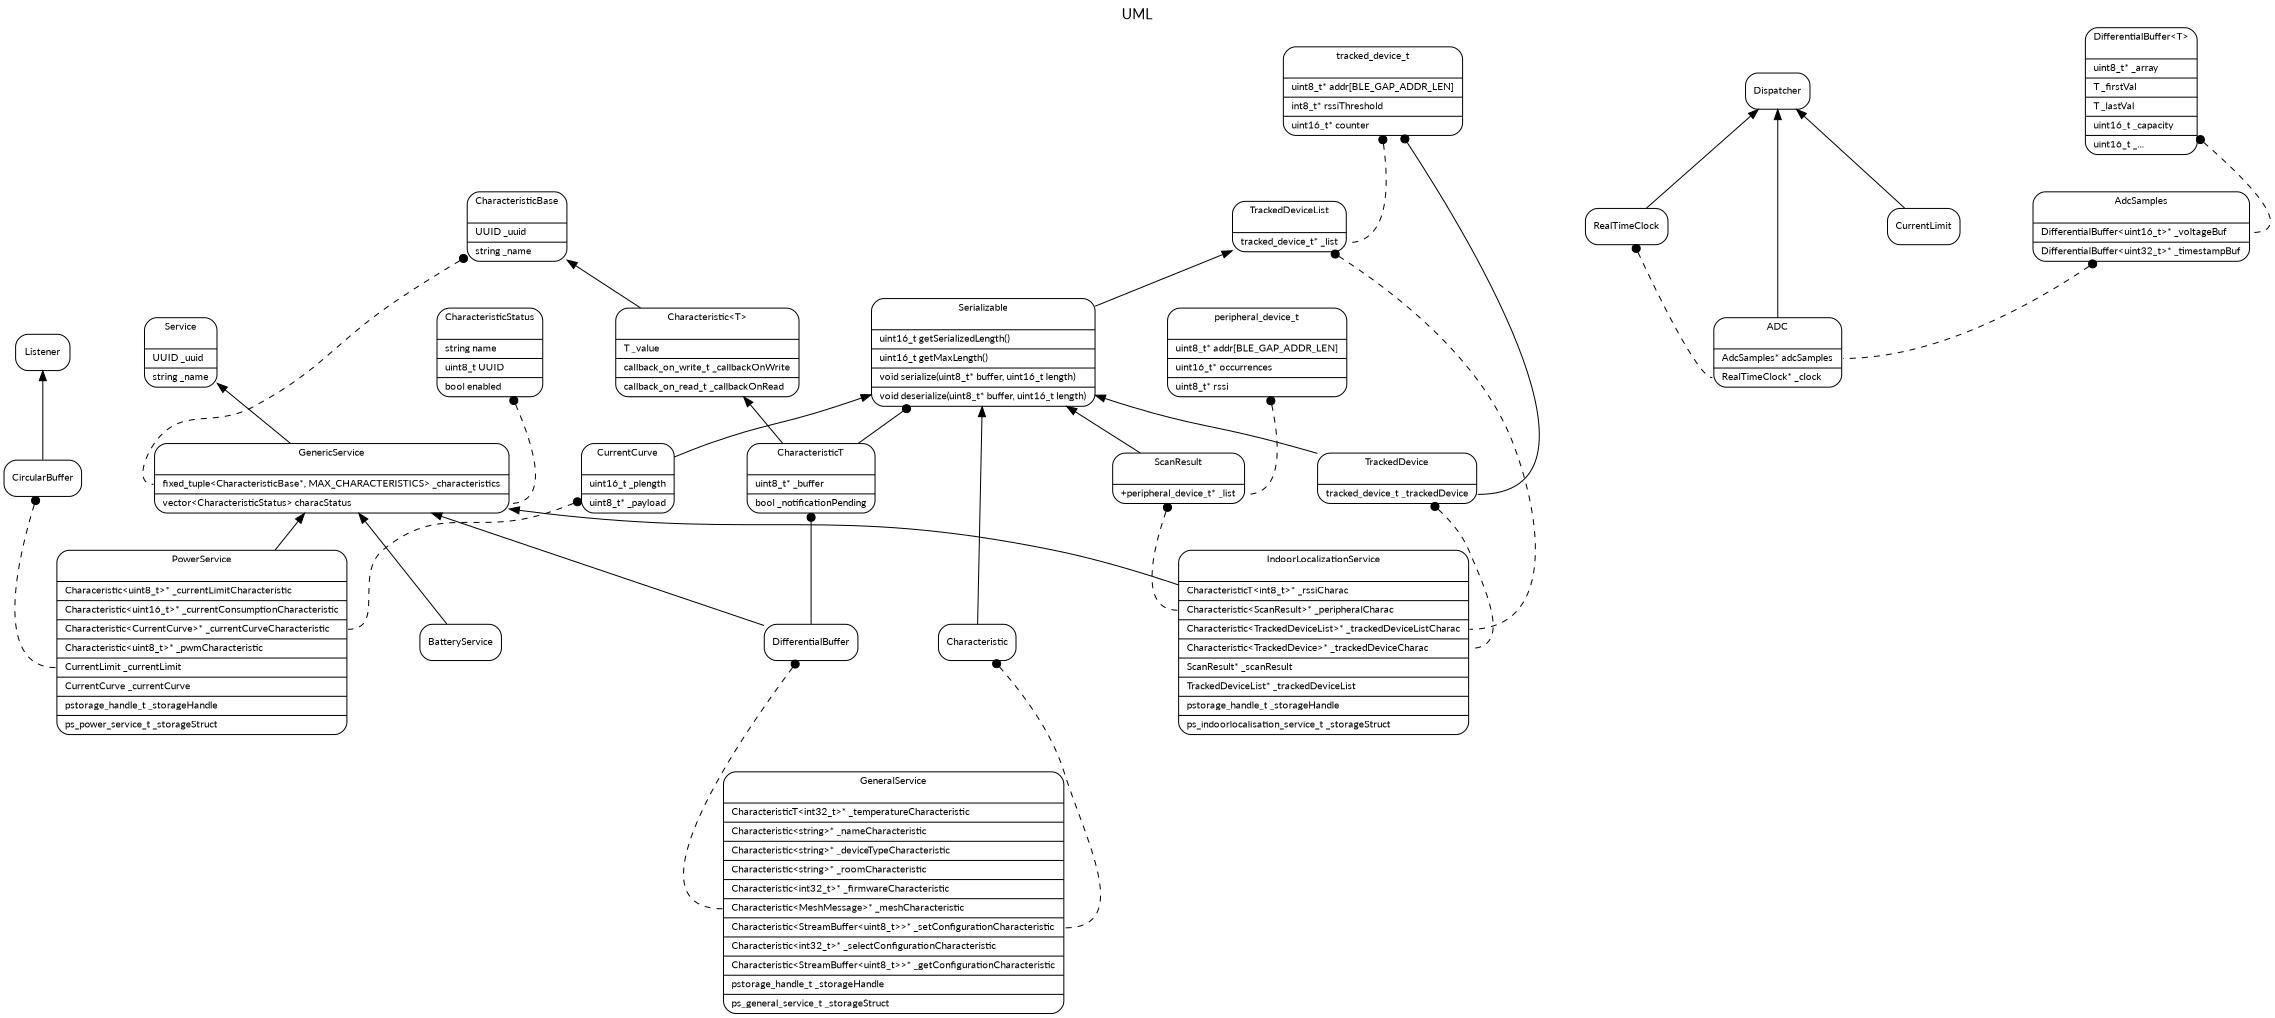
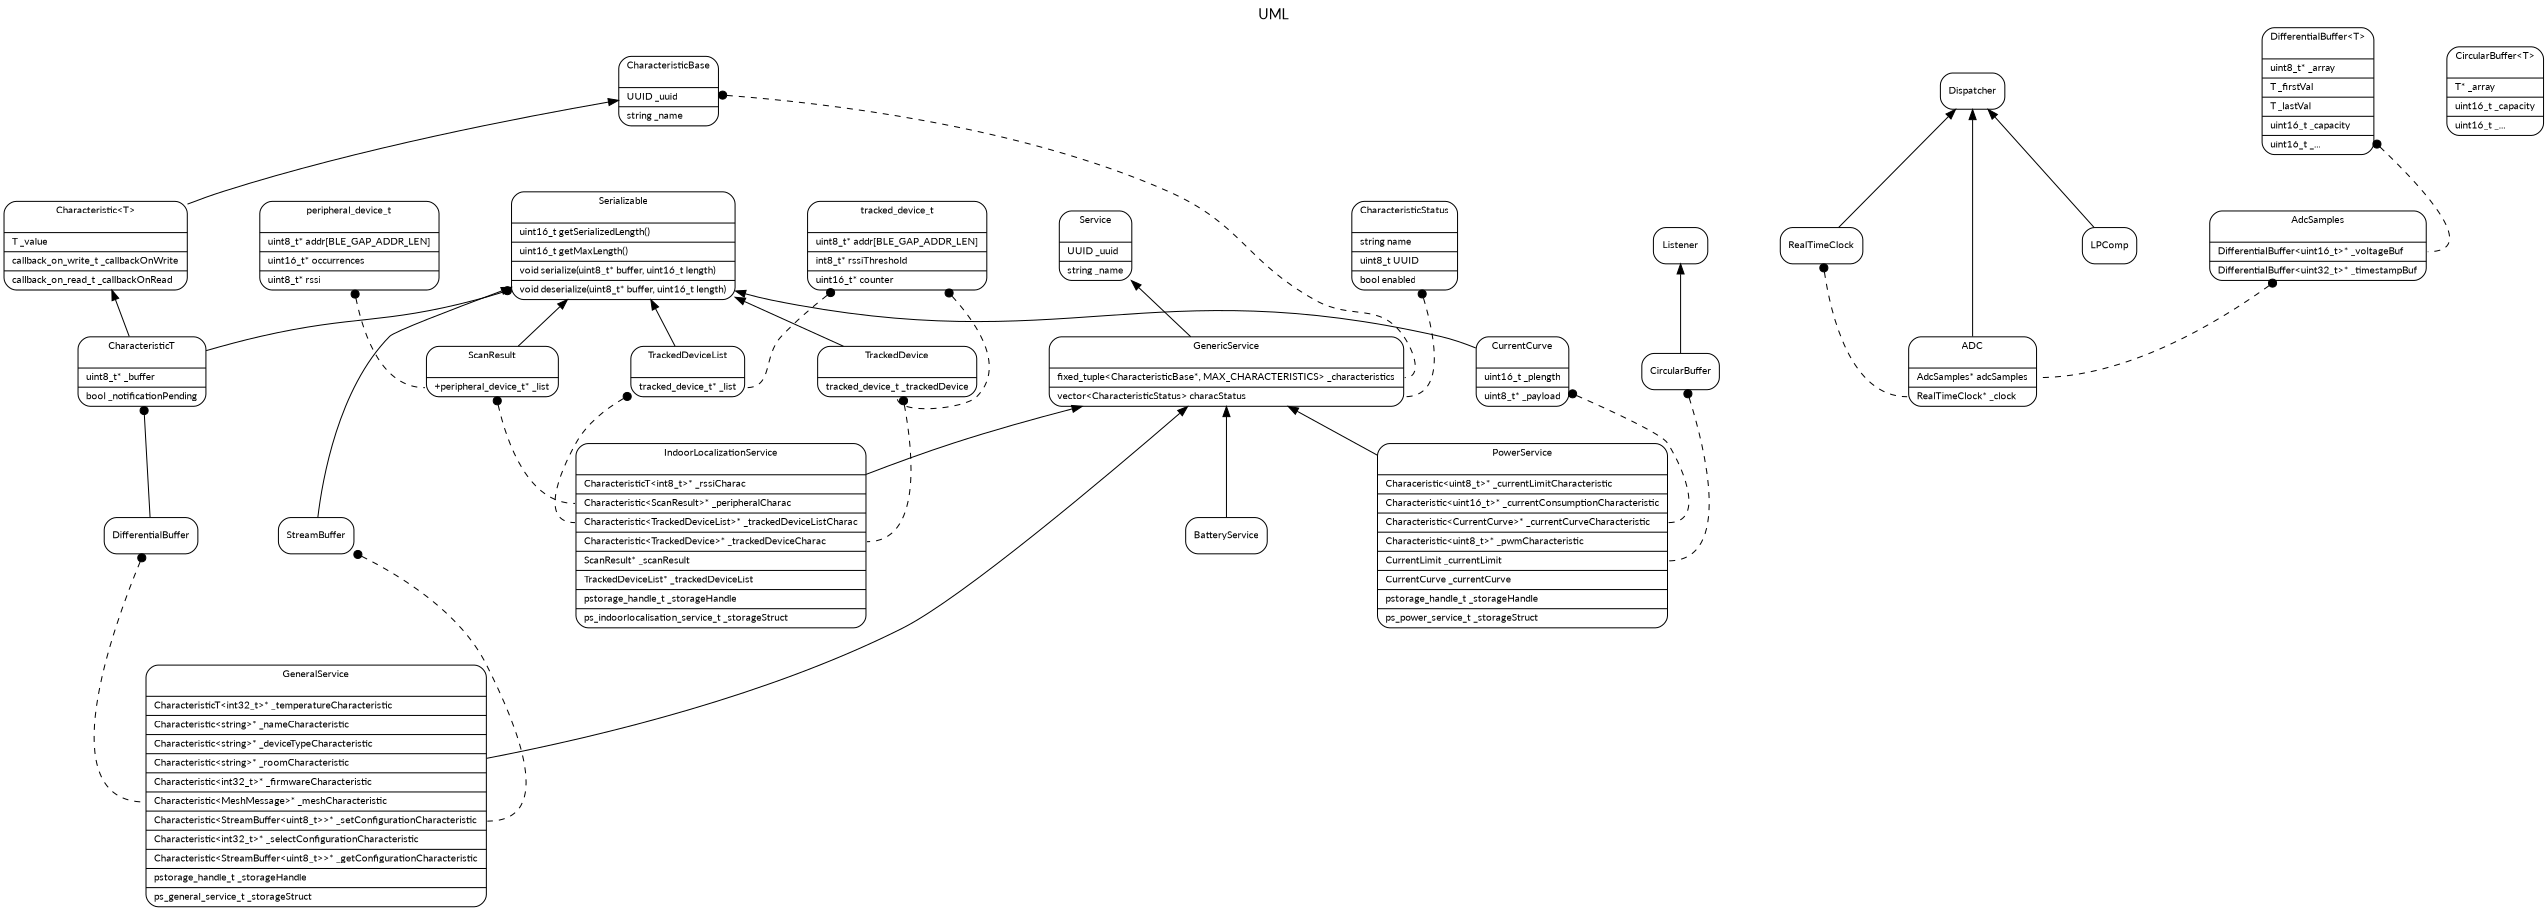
node "CircularBuffer<T>": added
node "CurrentLimit": label "CurrentLimit" -> "LPComp"
edge "Serializable" -> "TrackedDeviceList": reversed
edge "TrackedDevice" -> "tracked_device_t": style solid -> dashed
edge "DifferentialBuffer" -> "GenericService": now "GeneralService" -> "GenericService"
node "Characteristic": label "Characteristic" -> "StreamBuffer"
